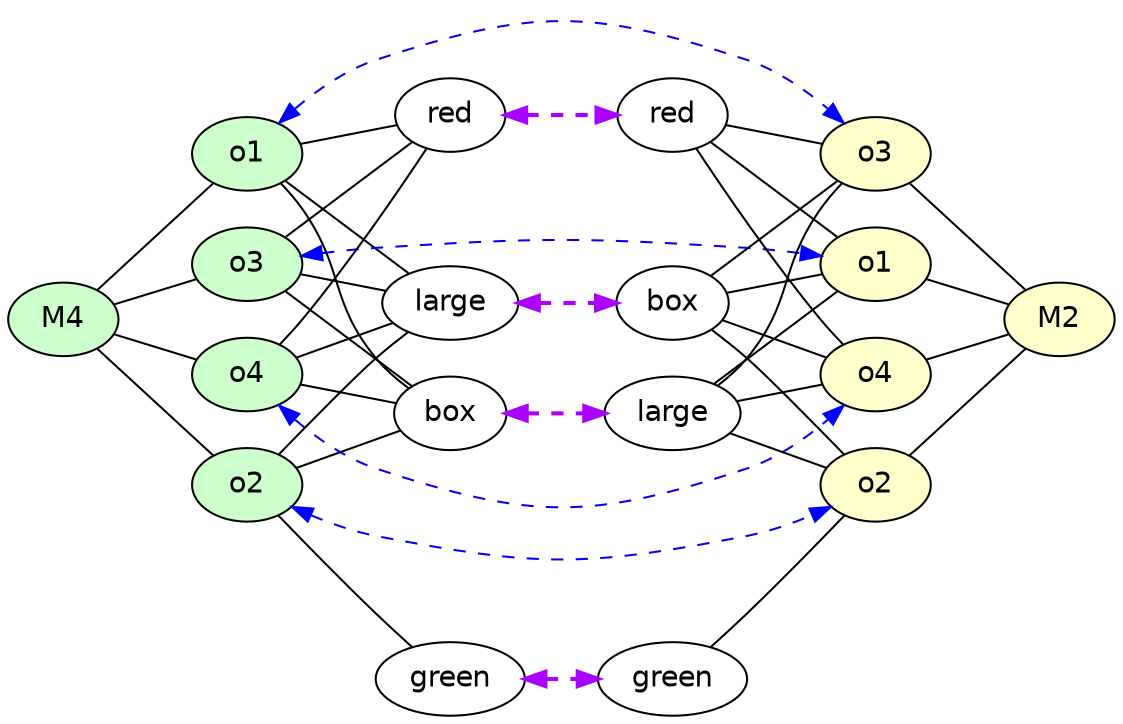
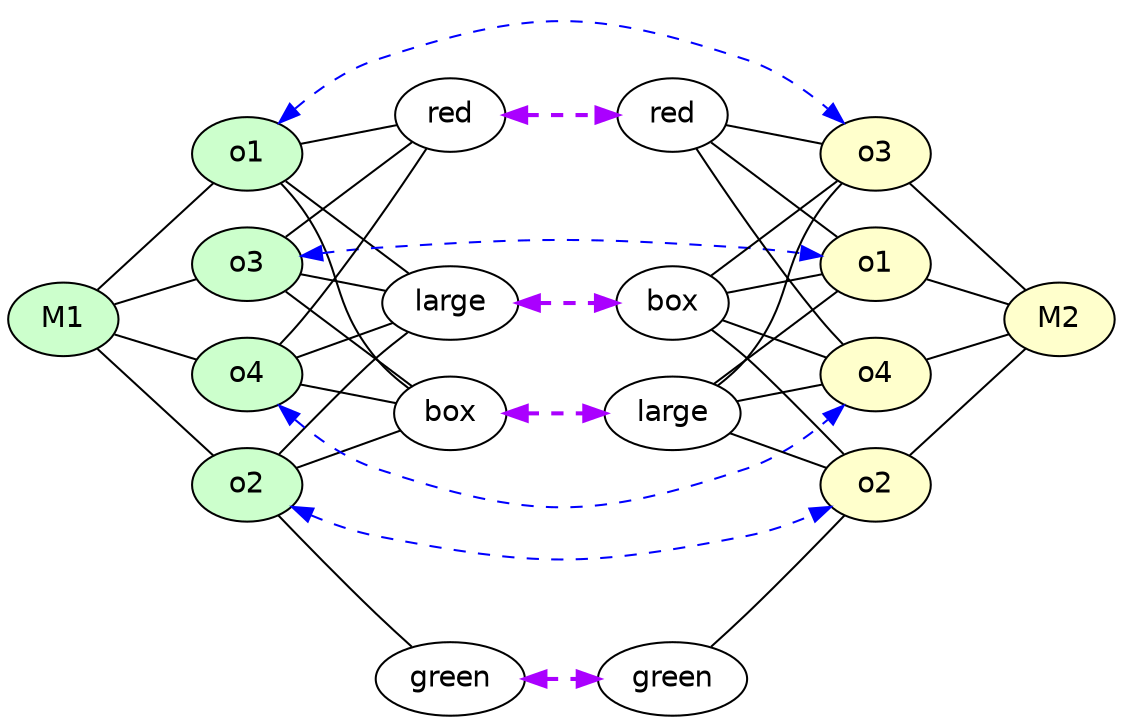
node "M4": label "M4" -> "M1"
